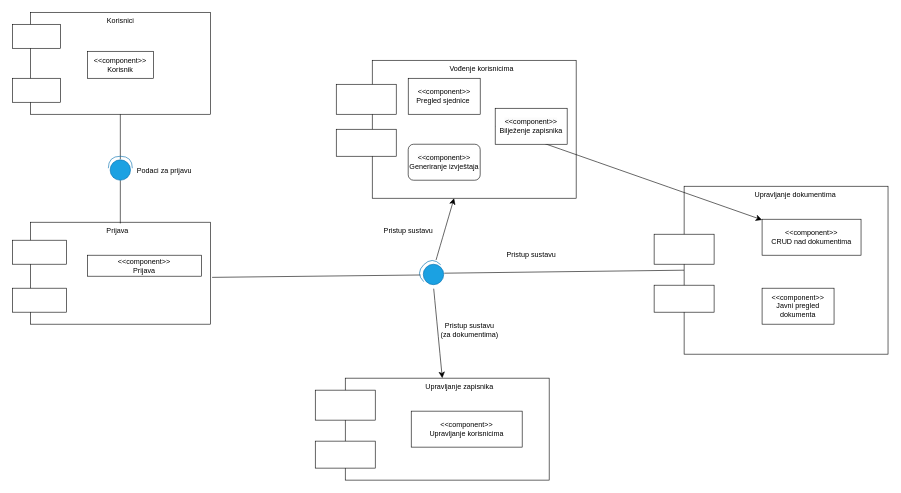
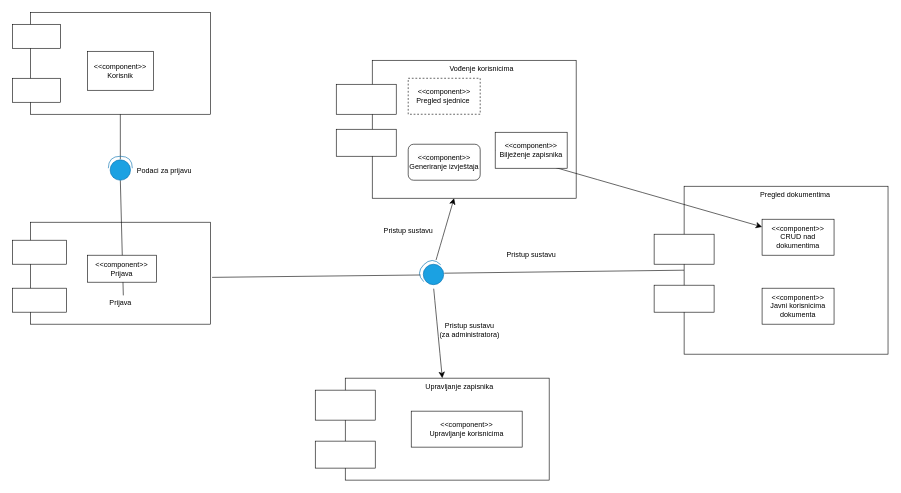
node "Korisnici": removed
node "<<component>> Korisnik": size 66x27 -> 66x39
node "<<component>> Pregled sjednice": style solid -> dashed
node "<<component>>Bilježenje zapisnika": moved (531, 126) -> (531, 150)
node "Upravljanje dokumentima": label "Upravljanje dokumentima" -> "Pregled dokumentima"
node "Prijava": moved (117, 231) -> (120, 303)
node "<<component>> CRUD nad dokumentima": size 99x36 -> 72x36
node "<<component>> Prijava": size 114x21 -> 69x27
node "<<component>> Javni pregled dokumenta": label "<<component>> Javni pregled dokumenta" -> "<<component>> Javni korisnicima dokumenta"
node "Pristup sustavu (za dokumentima)": label "Pristup sustavu (za dokumentima)" -> "Pristup sustavu (za administratora)"
